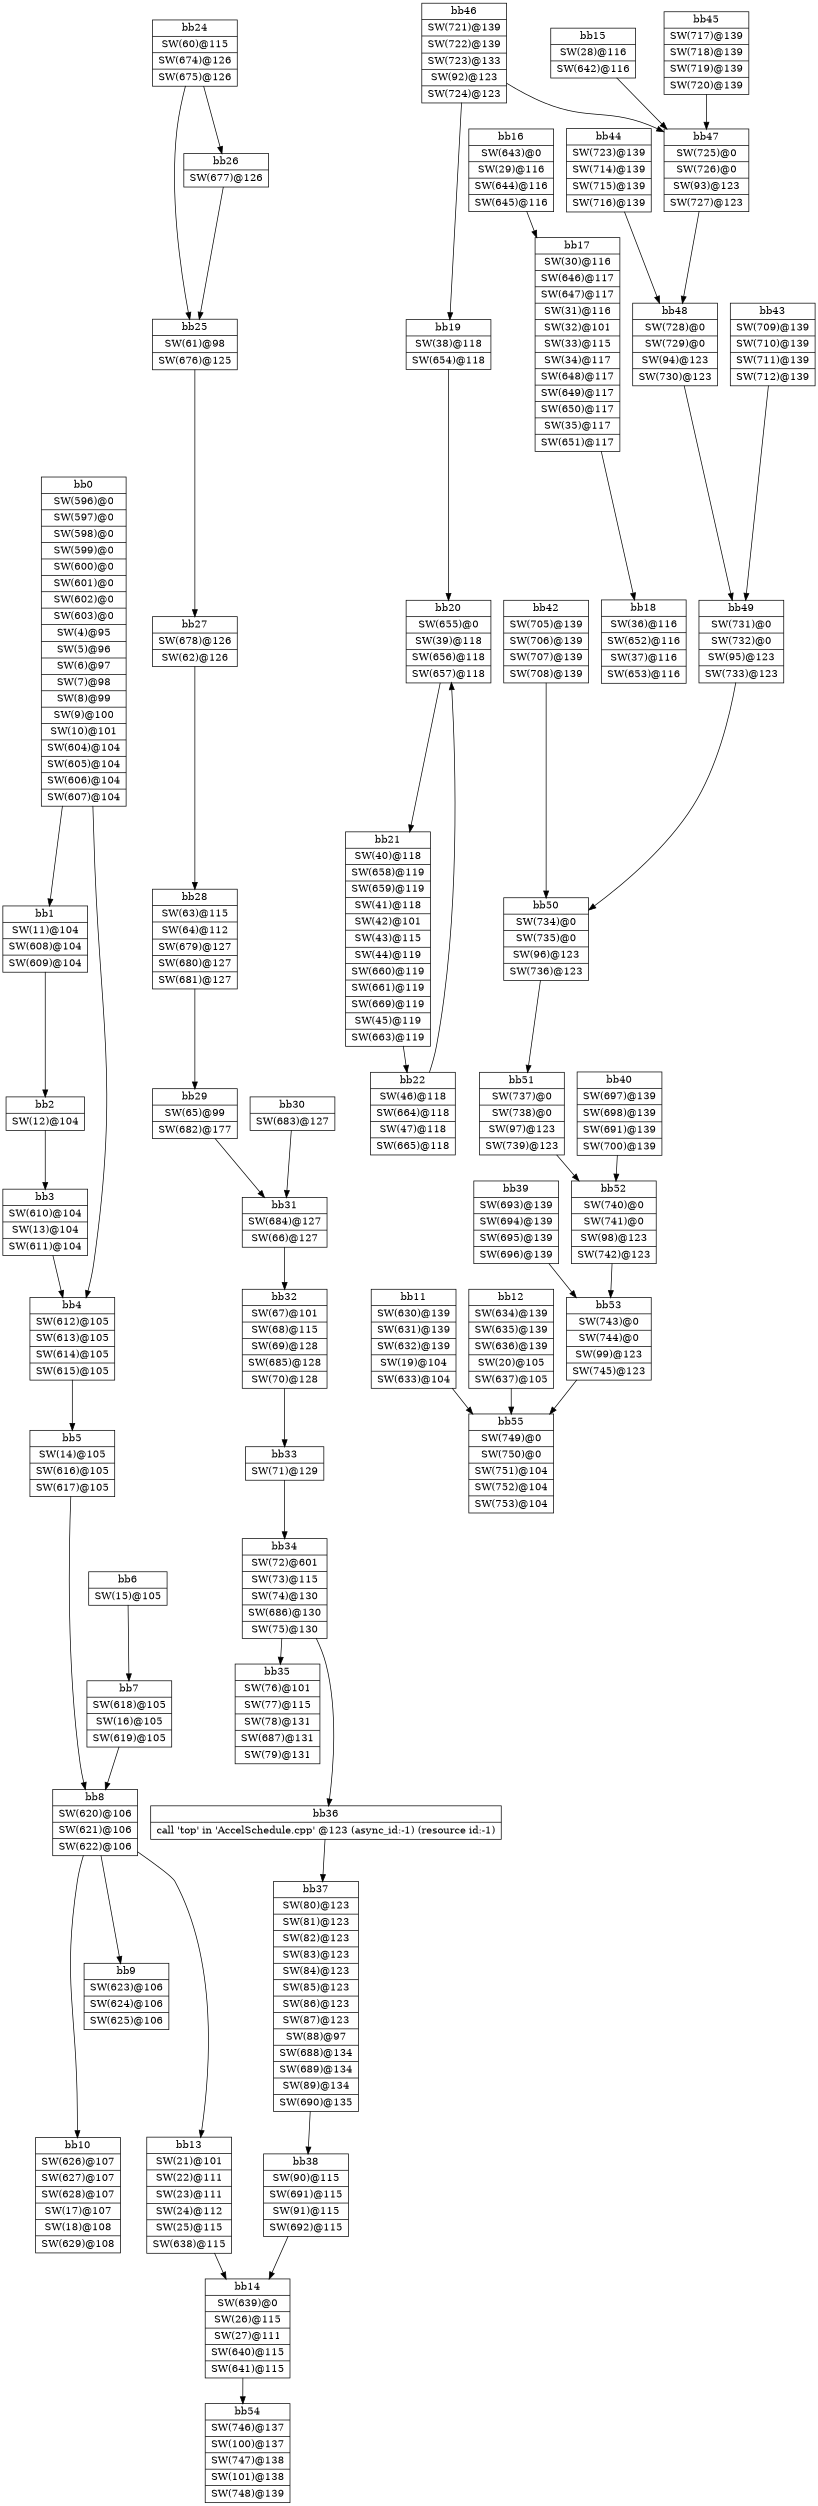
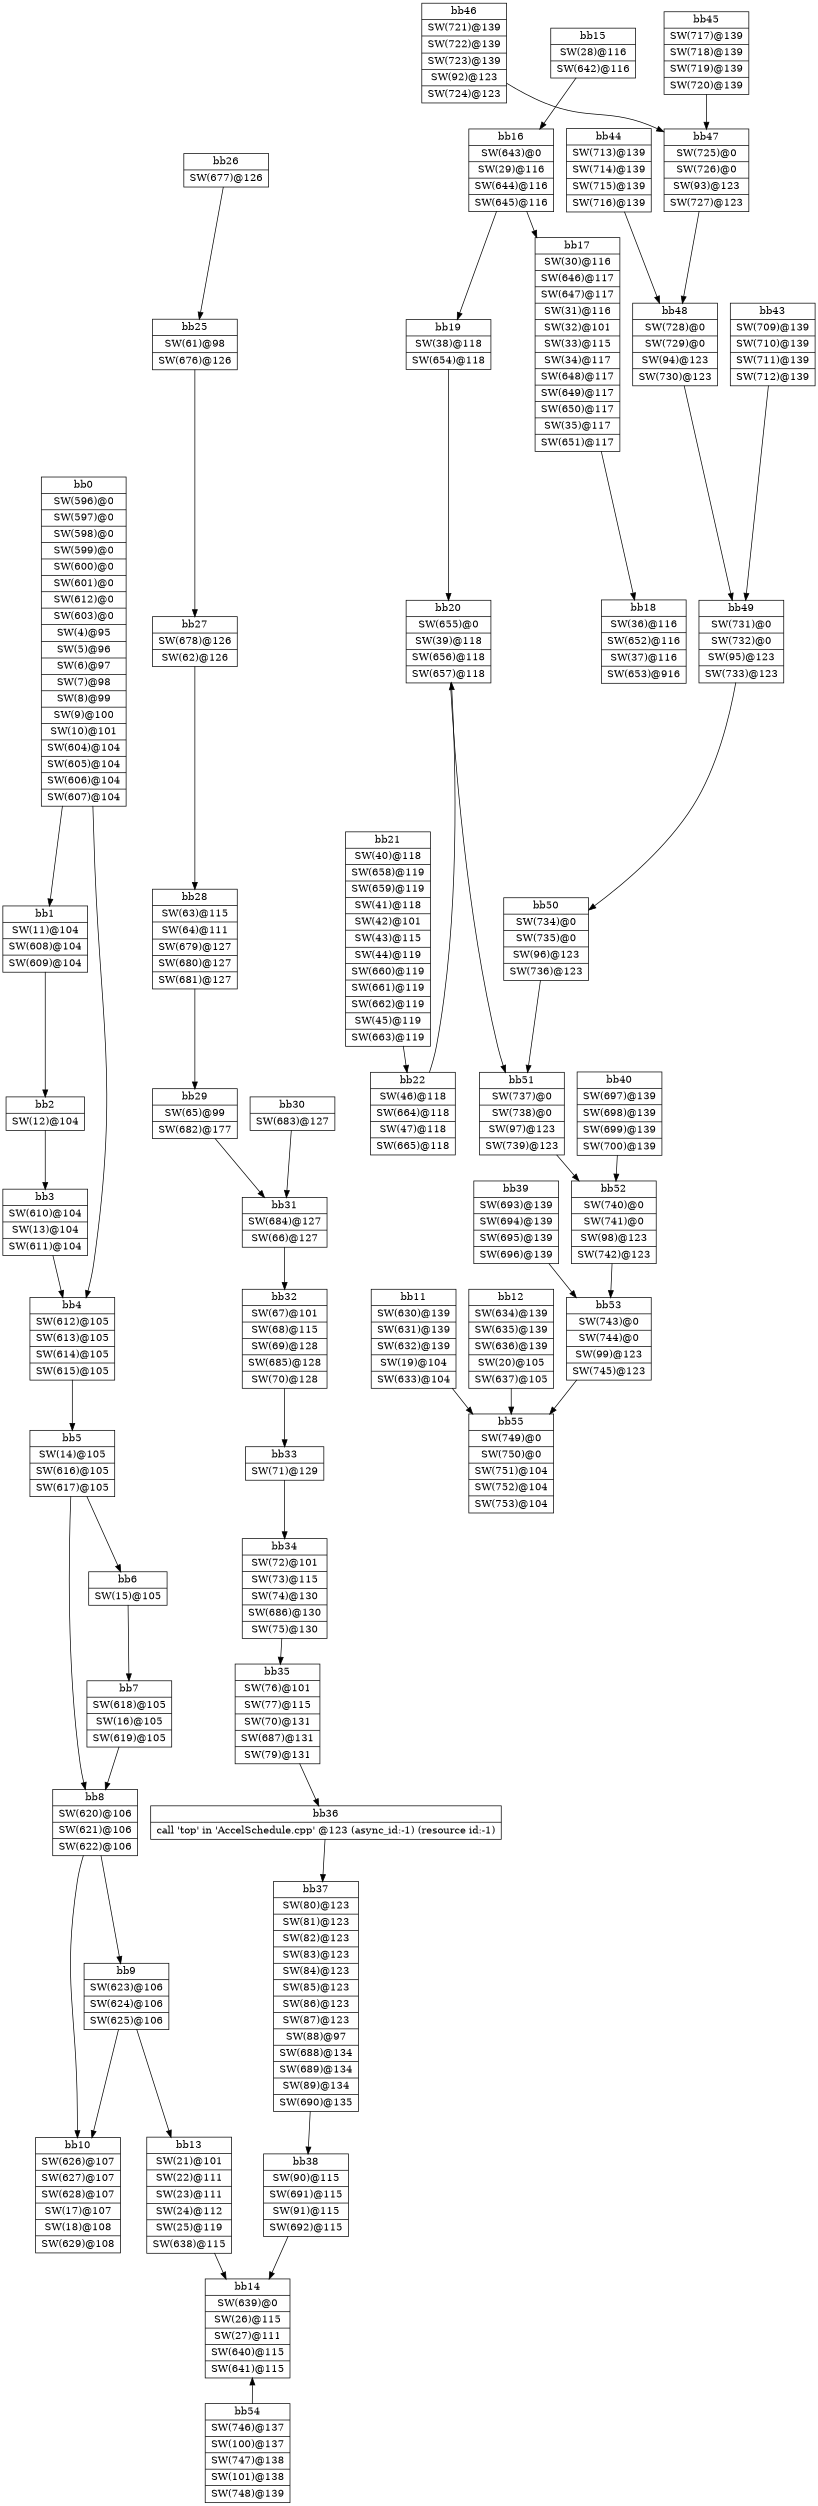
node "bb24": removed
node "bb46": text "SW(723)@133" -> "SW(723)@139"
edge "bb15" -> "bb47": now "bb15" -> "bb16"
node "bb44": text "SW(723)@139" -> "SW(713)@139"
edge "bb46" -> "bb19": now "bb16" -> "bb19"
node "bb25": text "SW(676)@125" -> "SW(676)@126"
node "bb0": text "SW(602)@0" -> "SW(612)@0"
node "bb42": removed
node "bb18": text "SW(653)@116" -> "SW(653)@916"
edge "bb20" -> "bb21": now "bb20" -> "bb51"
node "bb28": text "SW(64)@112" -> "SW(64)@111"
node "bb21": text "SW(669)@119" -> "SW(662)@119"
node "bb40": text "SW(691)@139" -> "SW(699)@139"
edge "bb5" -> "bb6": added
node "bb34": text "SW(72)@601" -> "SW(72)@101"
edge "bb34" -> "bb36": now "bb35" -> "bb36"
node "bb35": text "SW(78)@131" -> "SW(70)@131"
edge "bb8" -> "bb13": now "bb9" -> "bb13"
edge "bb9" -> "bb10": added
node "bb13": text "SW(25)@115" -> "SW(25)@119"
edge "bb14" -> "bb54": reversed
